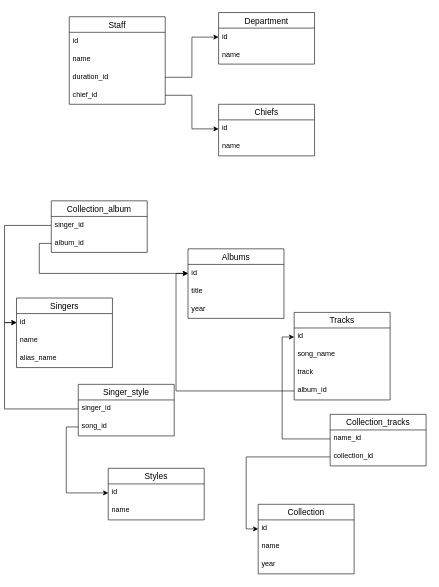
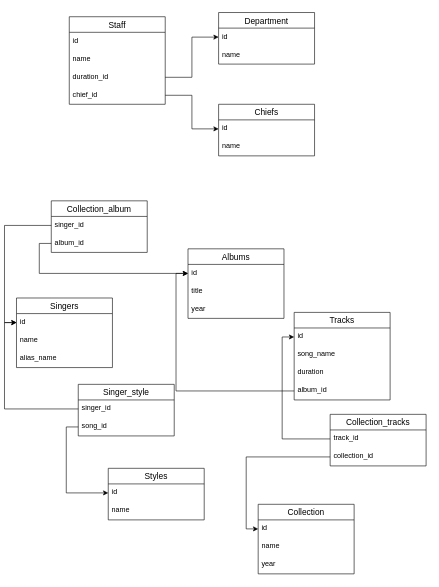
node "track": label "track" -> "duration"
node "name_id": label "name_id" -> "track_id"
